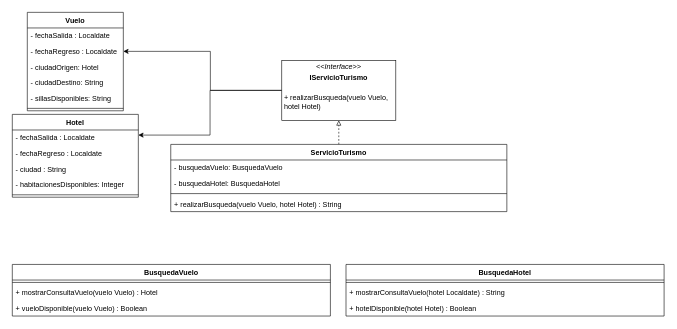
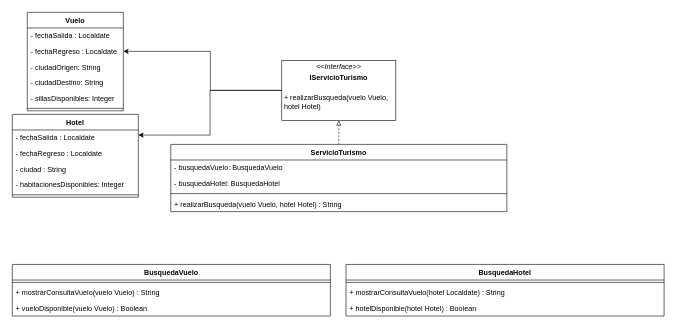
node "- ciudadOrigen: Hotel": label "- ciudadOrigen: Hotel" -> "- ciudadOrigen: String"
node "- sillasDisponibles: String": label "- sillasDisponibles: String" -> "- sillasDisponibles: Integer"
node "+ mostrarConsultaVuelo(vuelo Vuelo) : Hotel": label "+ mostrarConsultaVuelo(vuelo Vuelo) : Hotel" -> "+ mostrarConsultaVuelo(vuelo Vuelo) : String"
